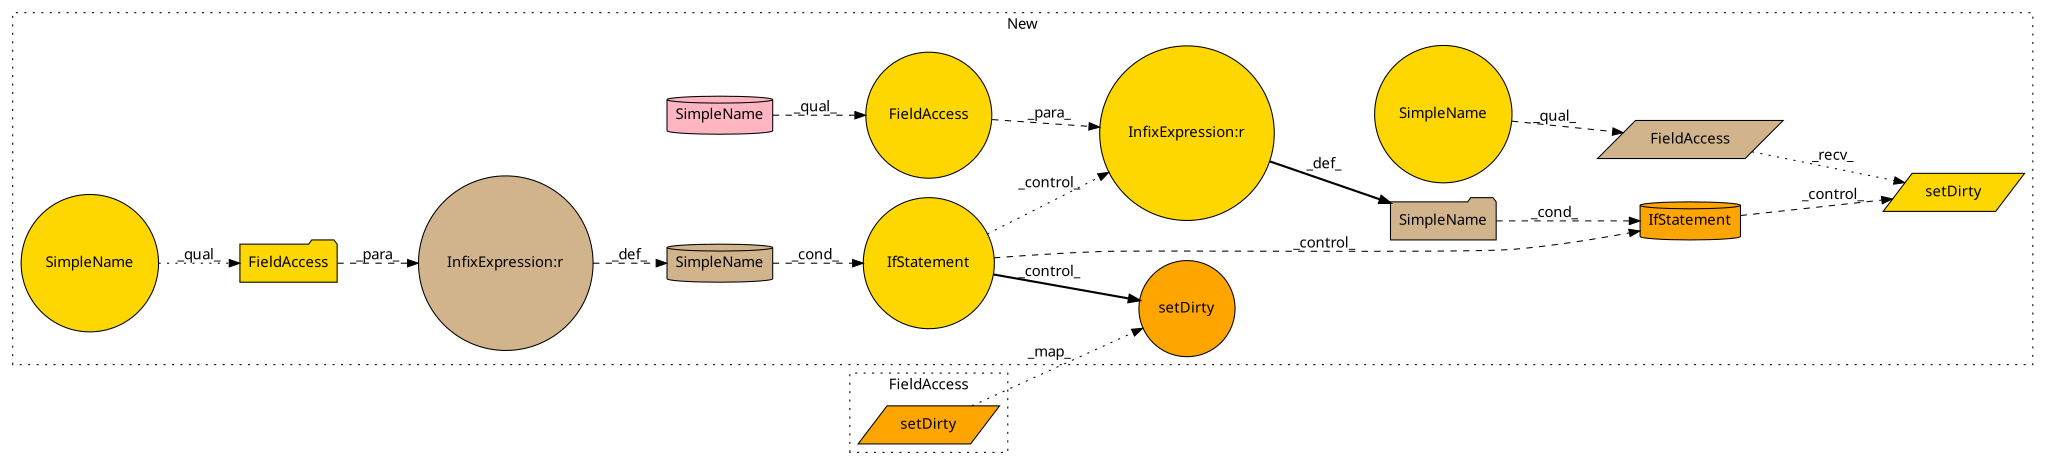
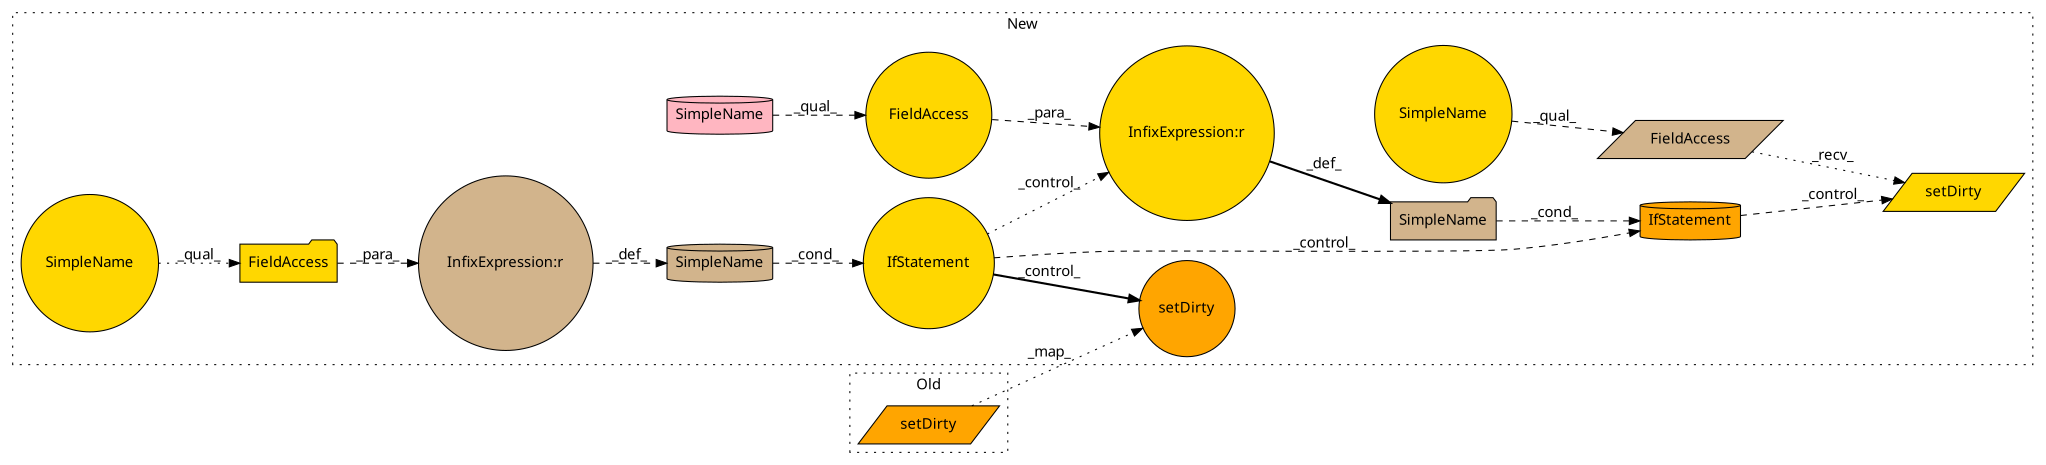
cluster "FieldAccess": label "FieldAccess" -> "Old"
